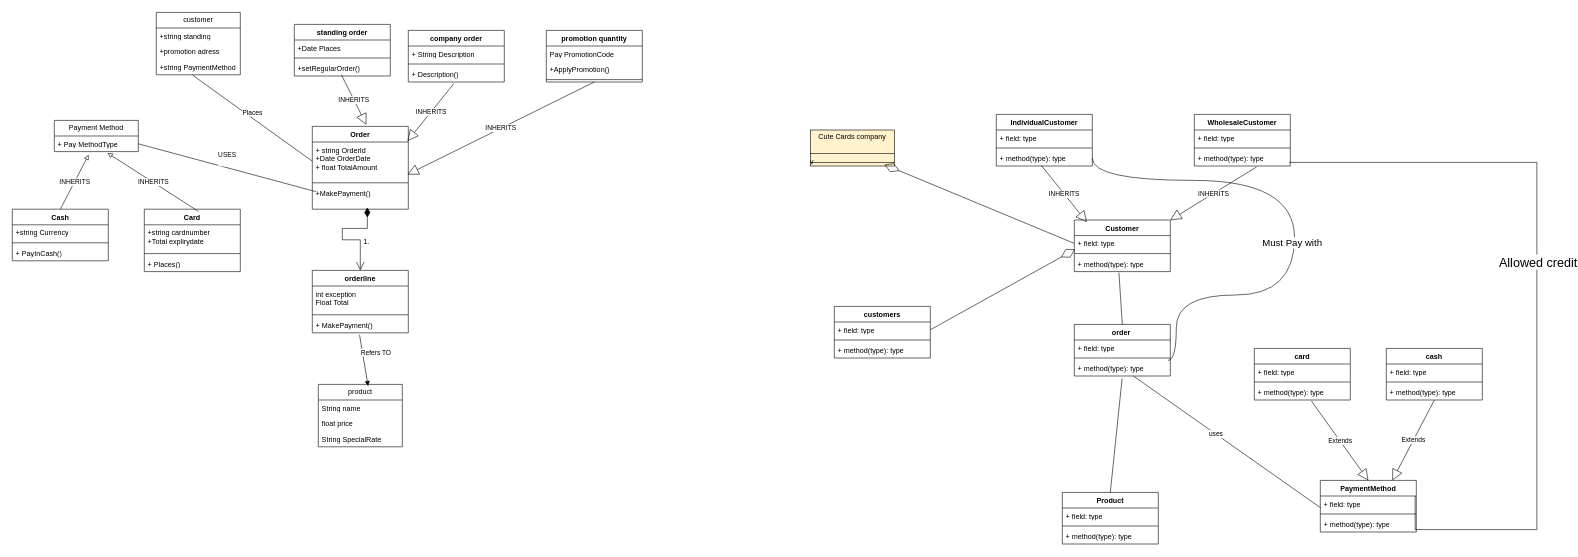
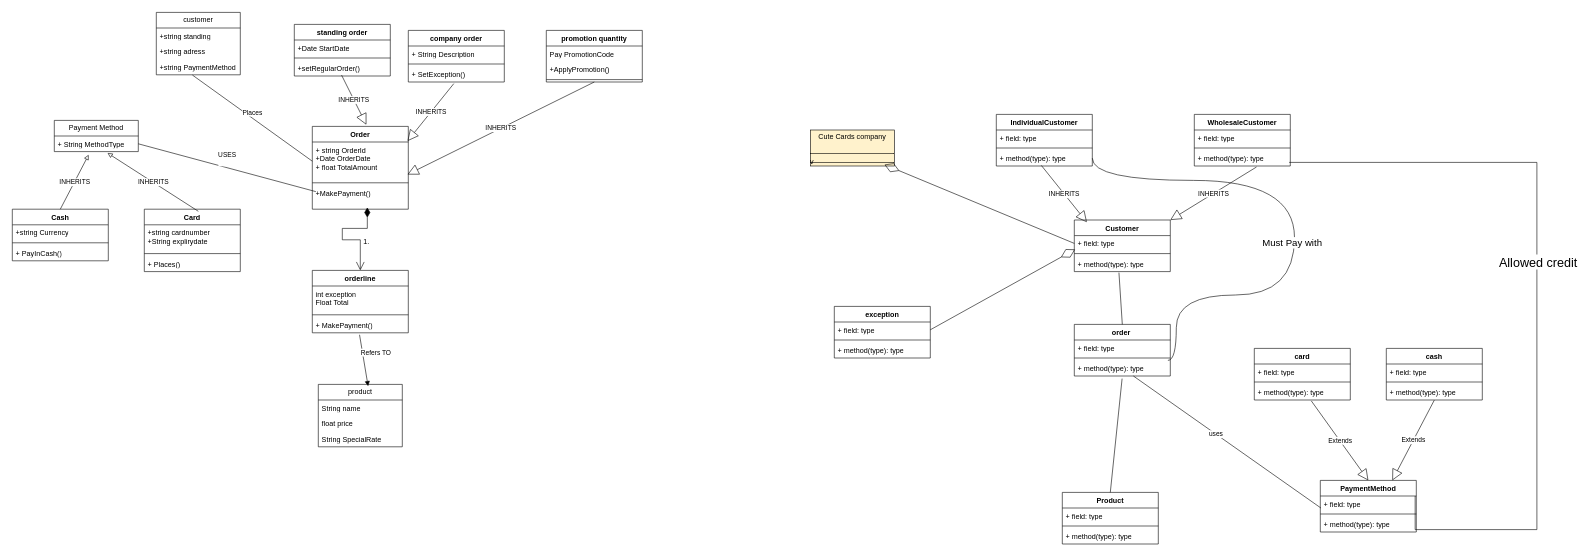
node "+Date Places": label "+Date Places" -> "+Date StartDate"
node "+promotion adress": label "+promotion adress" -> "+string adress"
node "+ Description()": label "+ Description()" -> "+ SetException()"
node "+ Pay MethodType": label "+ Pay MethodType" -> "+ String MethodType"
node "+string cardnumber +Total explirydate": label "+string cardnumber +Total explirydate" -> "+string cardnumber +String explirydate"
node "customers": label "customers" -> "exception"
